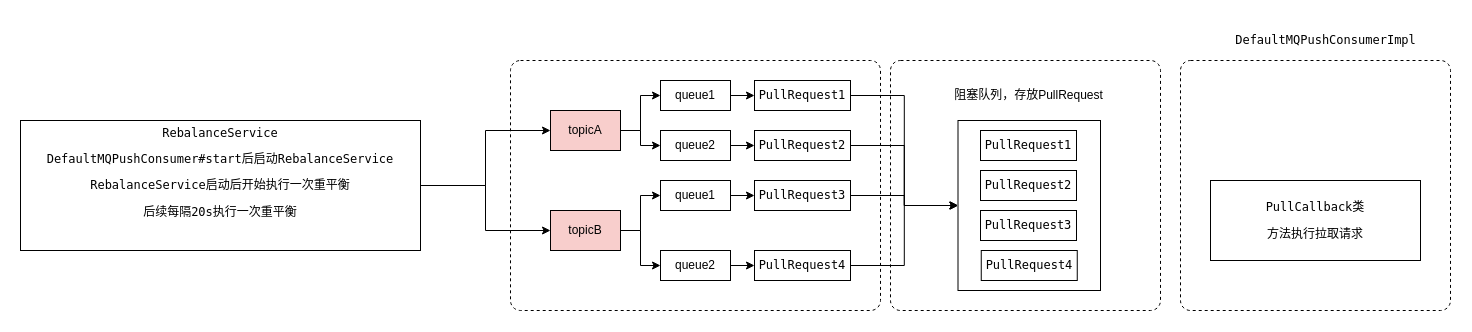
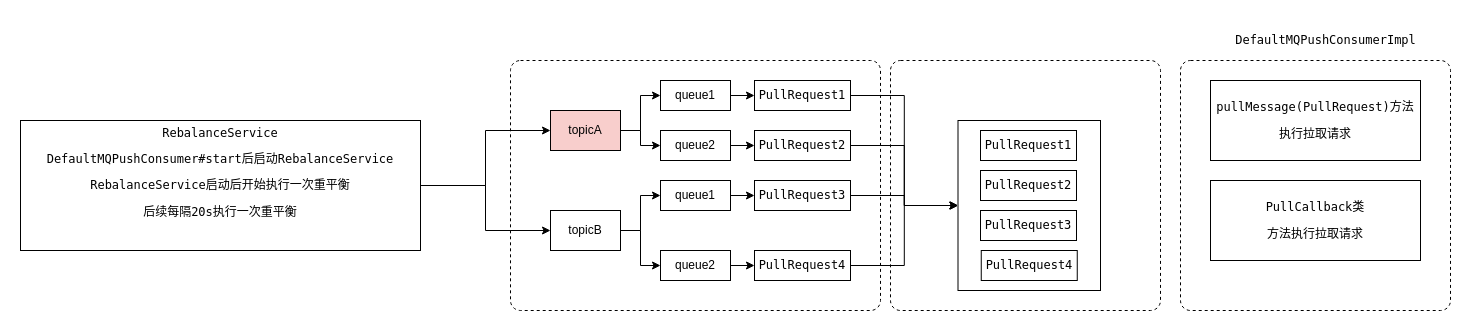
node "阻塞队列，存放PullRequest": removed
node "pullMessage(PullRequest)方法执行拉取请求": added
node "topicB": fillcolor #f8cecc -> #ffffff
